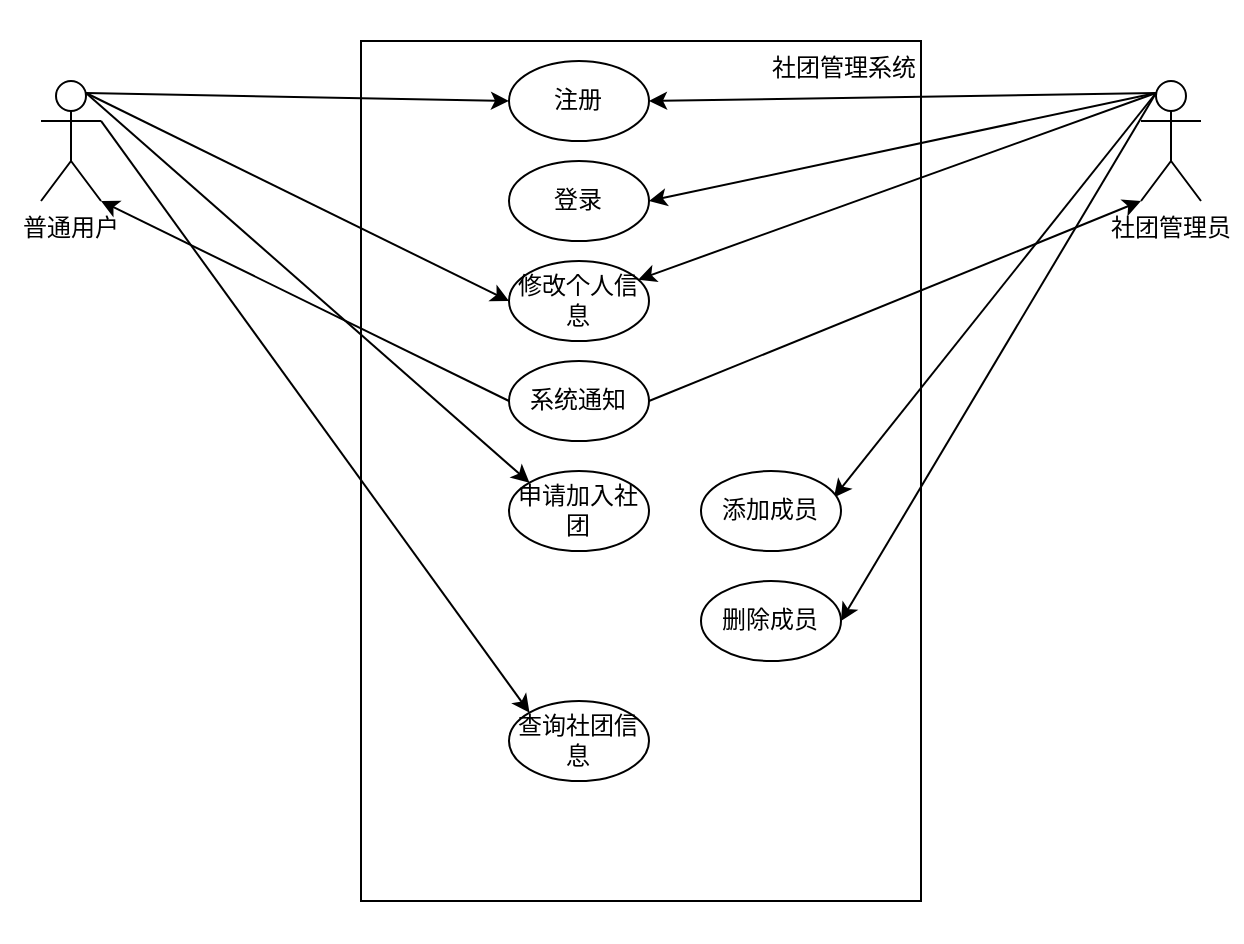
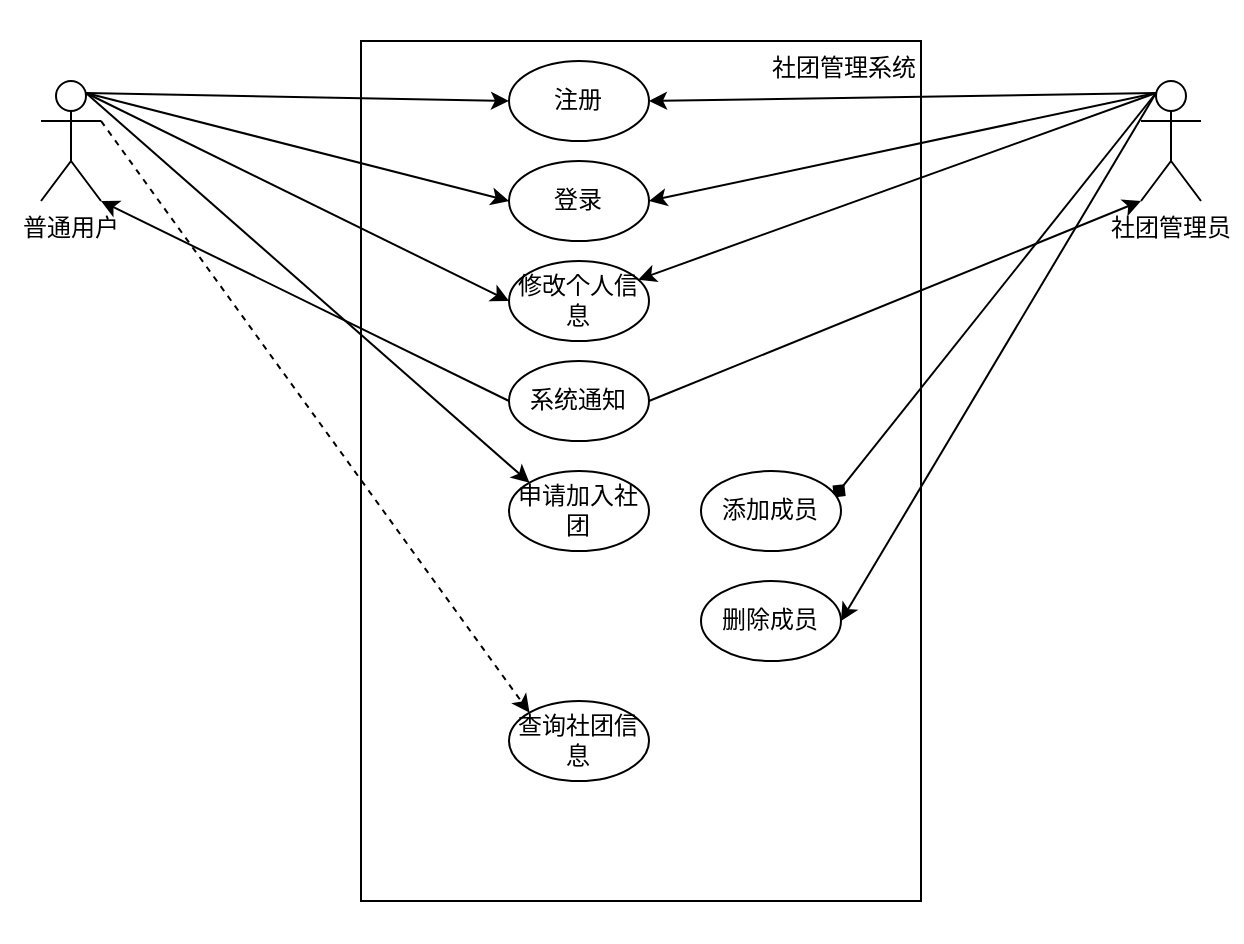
edge "普通用户" -> "登录": added
edge "普通用户" -> "查询社团信息": style solid -> dashed
edge "社团管理员" -> "添加成员": arrowhead classic -> diamond
